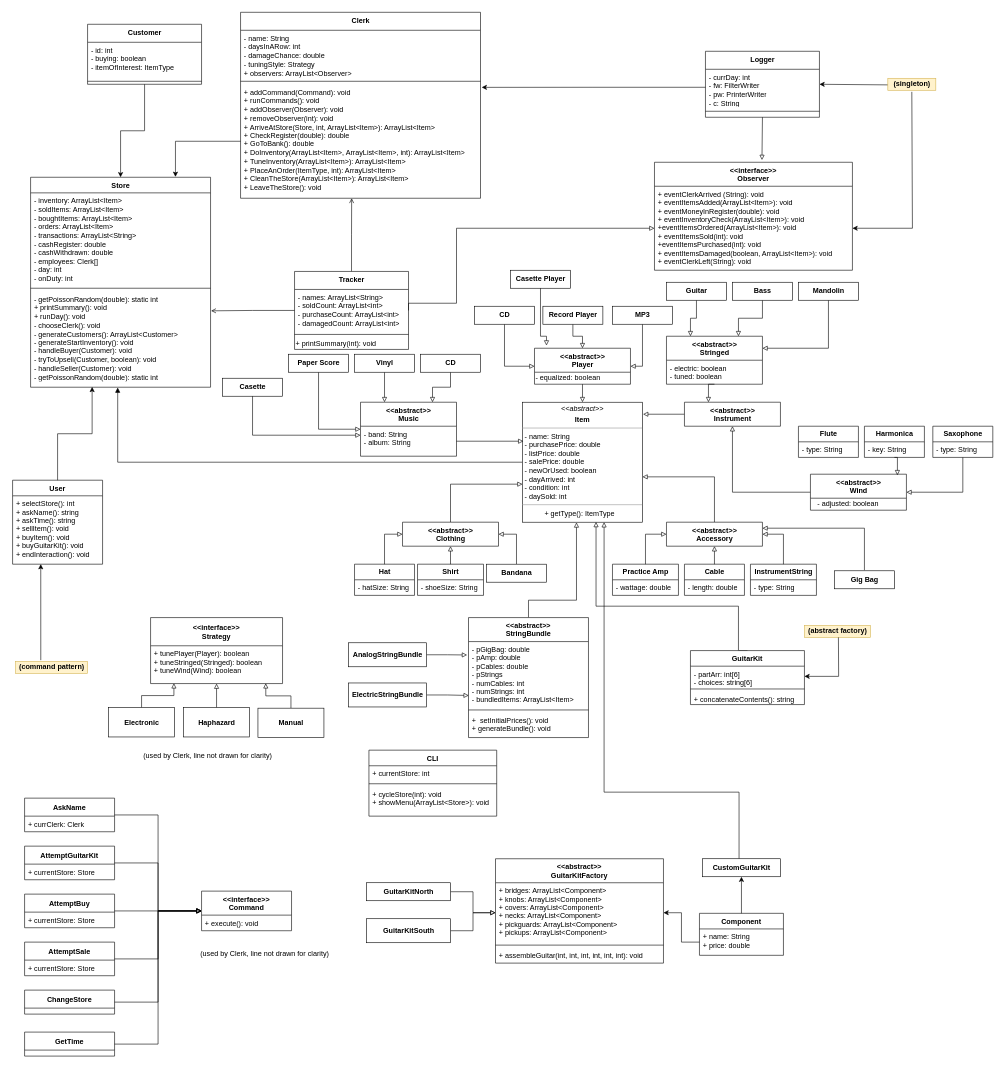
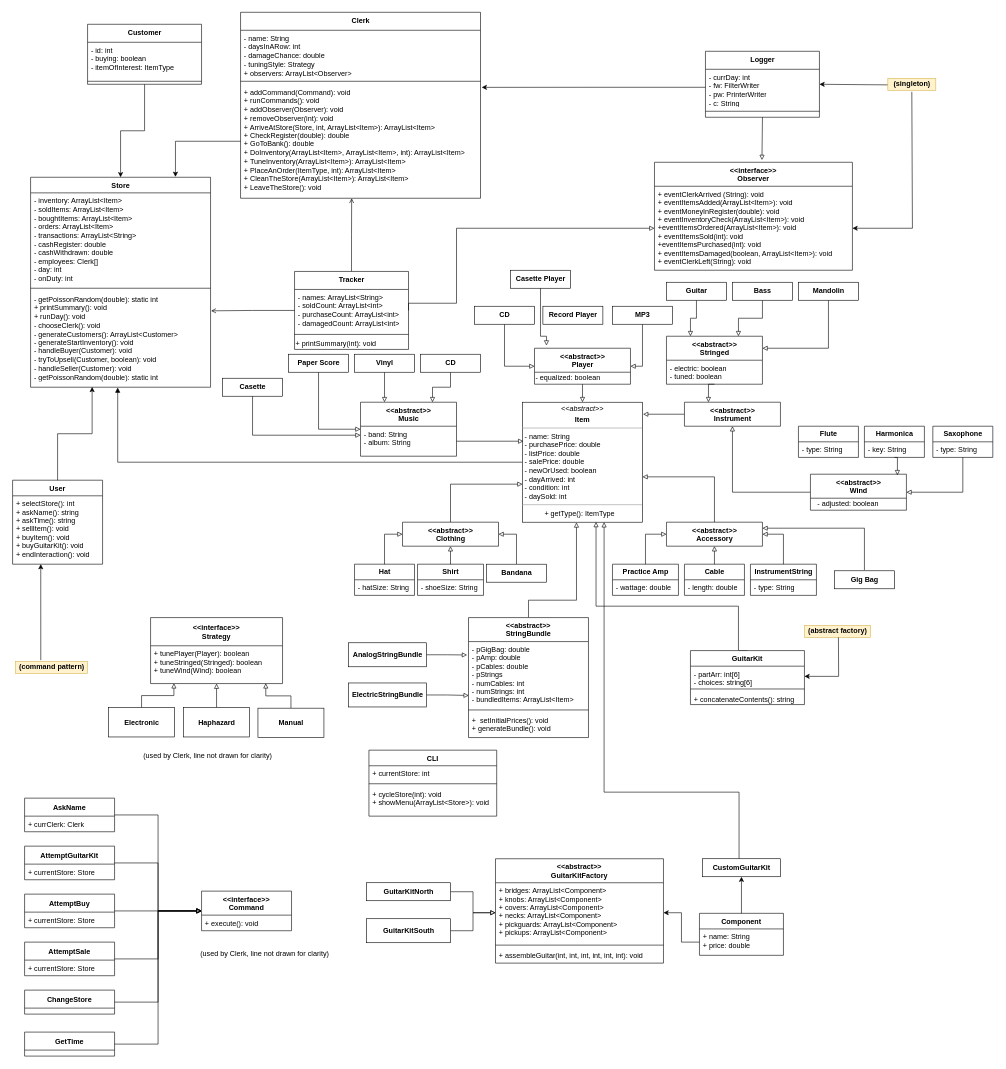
edge "Record Player" -> "<<abstract>> Player": removed
